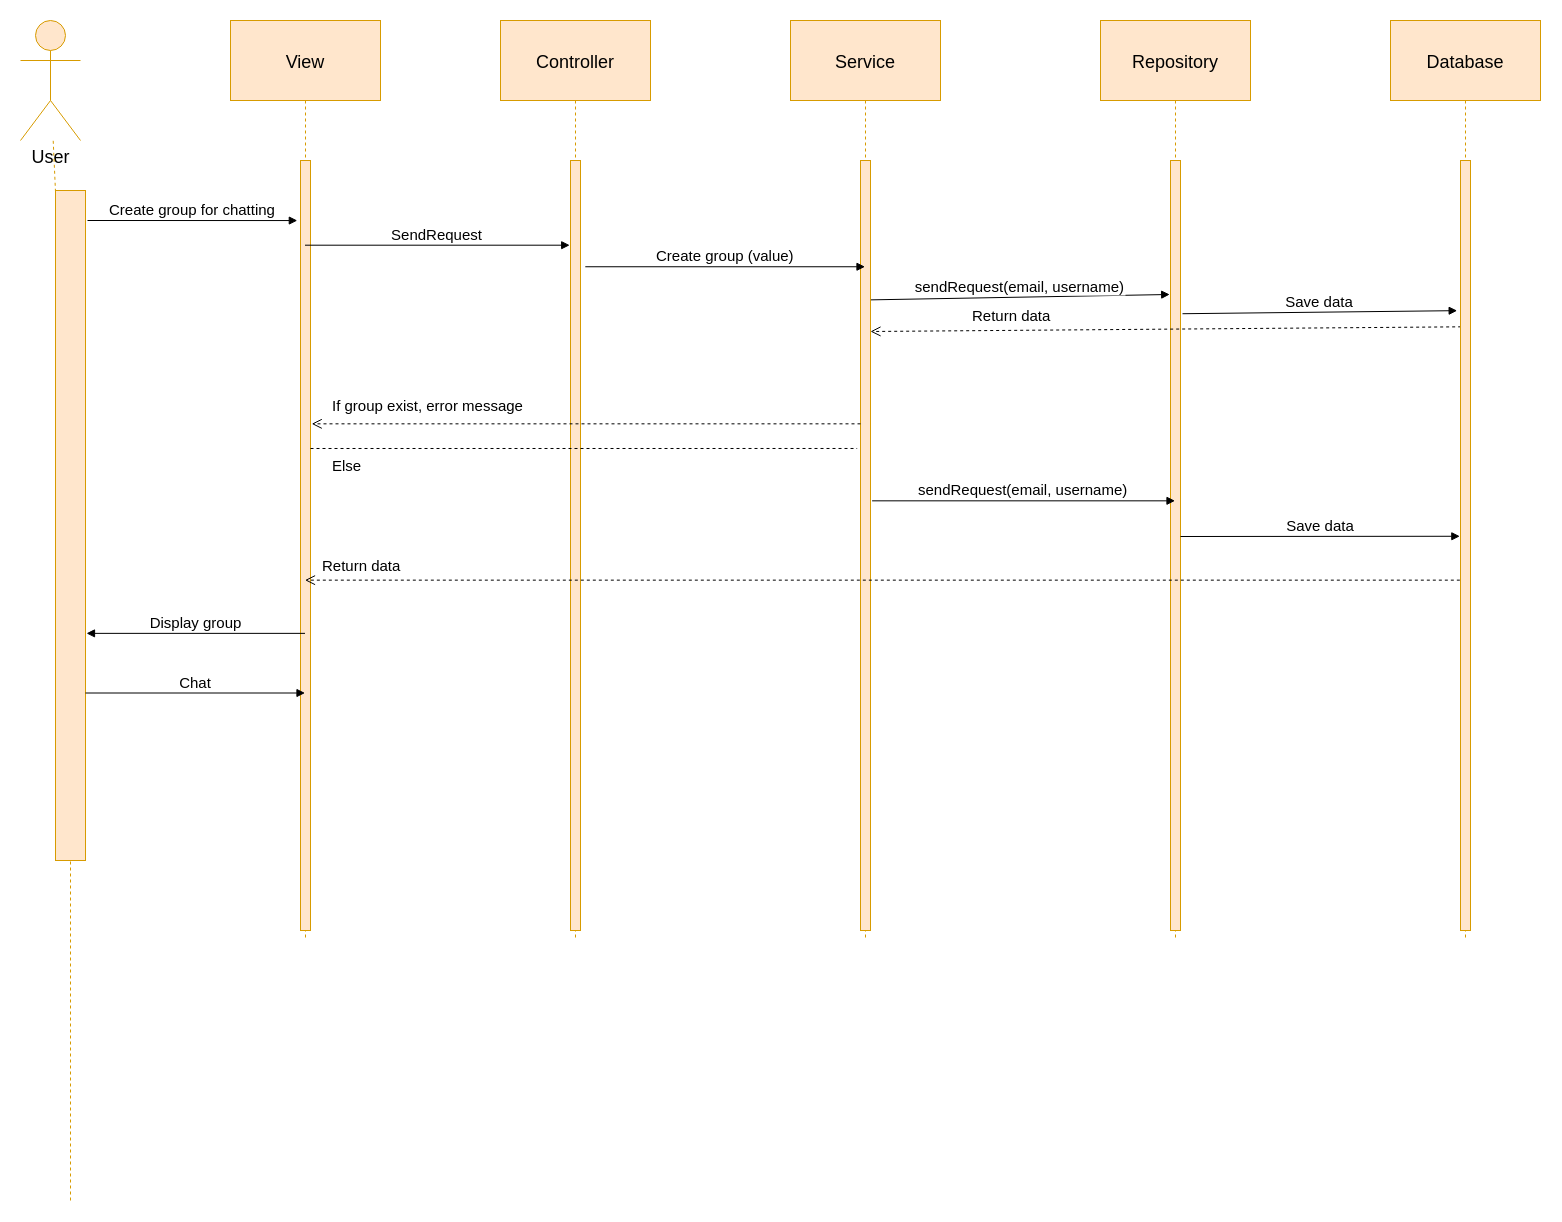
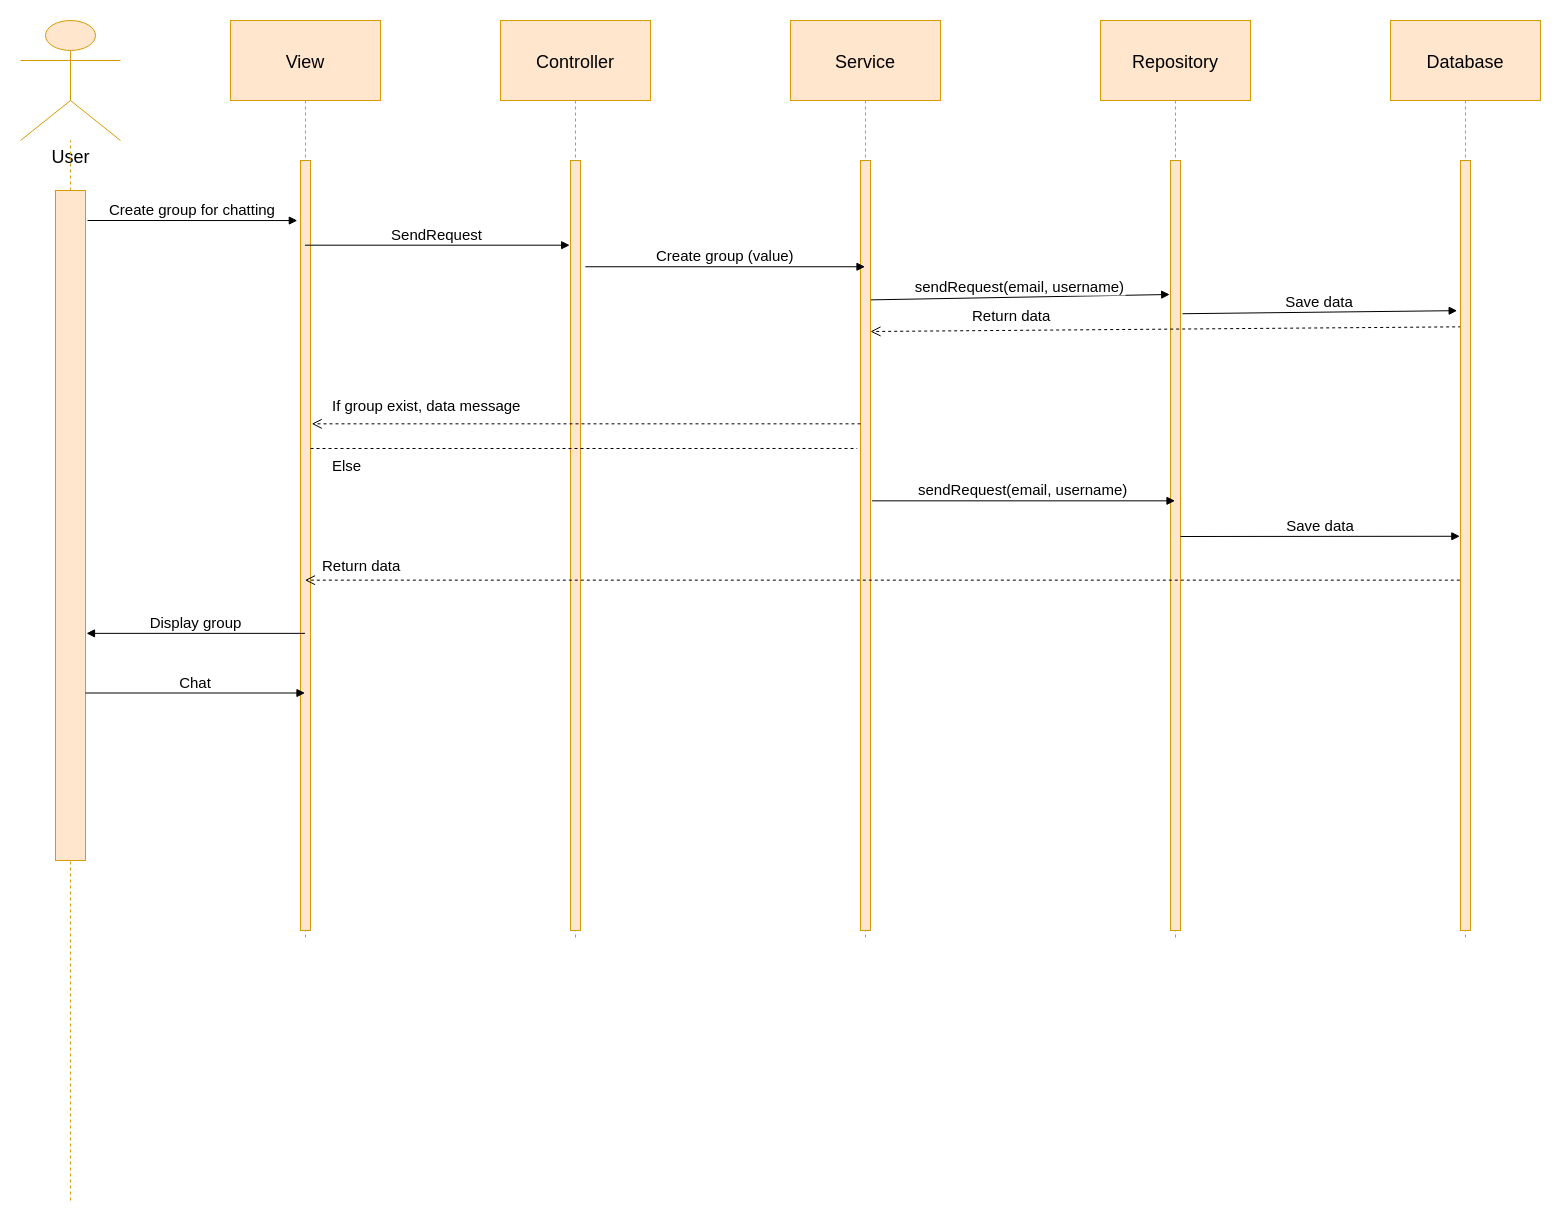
node "User": size 60x120 -> 100x120
node "If group exist, error message": label "If group exist, error message" -> "If group exist, data message"
